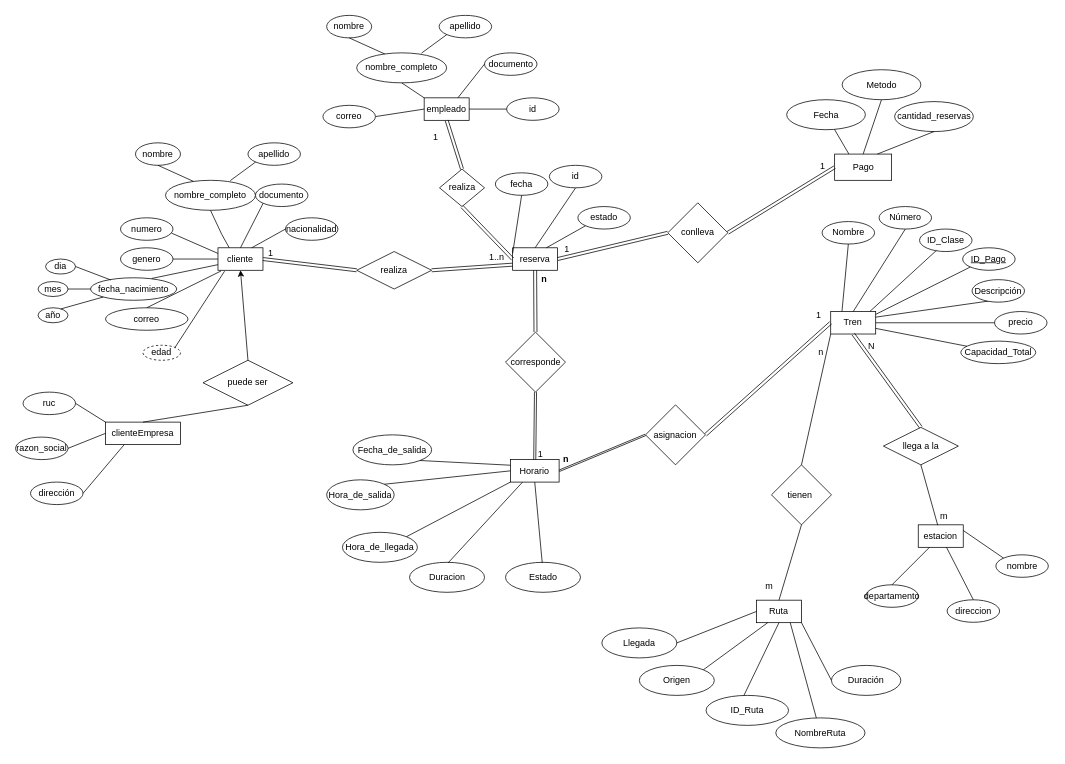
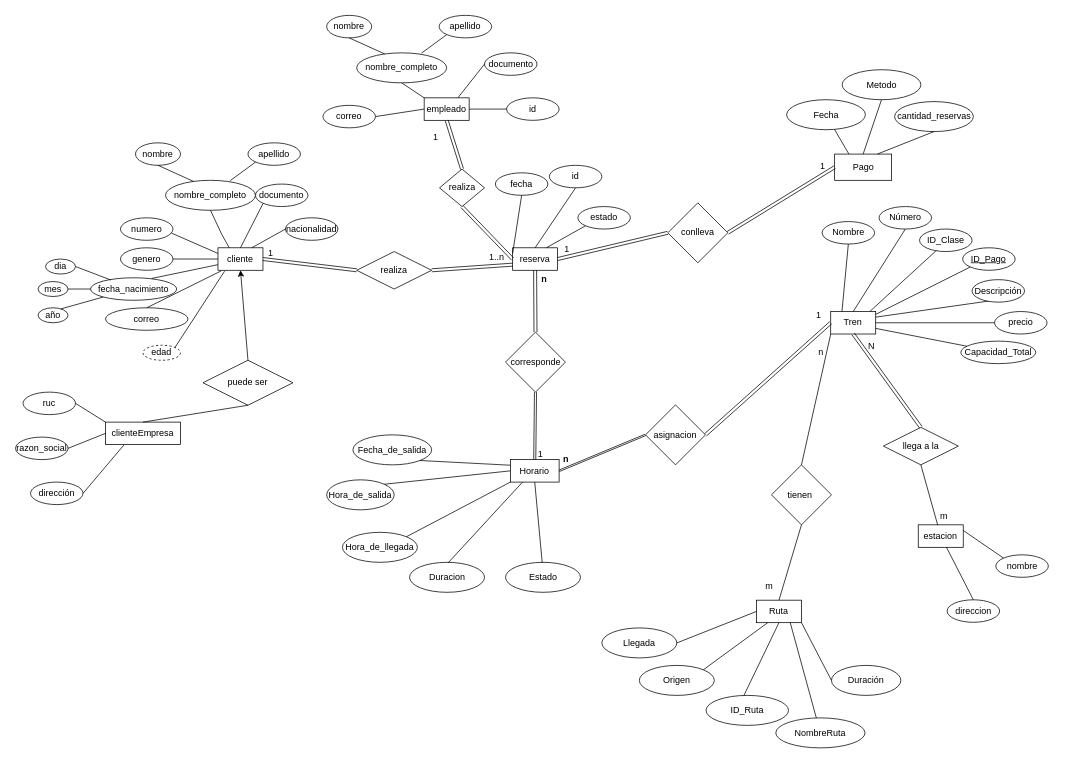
edge "estacion" -- "departamento": removed
node "departamento": removed
